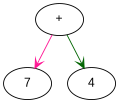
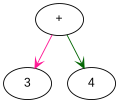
node "7": label "7" -> "3"
